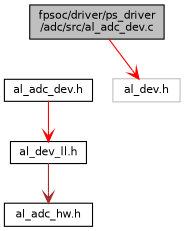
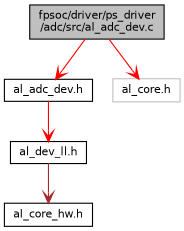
edge "fpsoc/driver/ps_driver /adc/src/al_adc_dev.c" -> "al_adc_dev.h": added
node "al_dev.h": label "al_dev.h" -> "al_core.h"
node "al_adc_hw.h": label "al_adc_hw.h" -> "al_core_hw.h"
